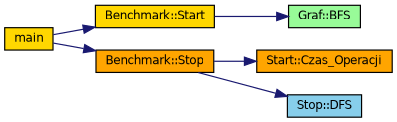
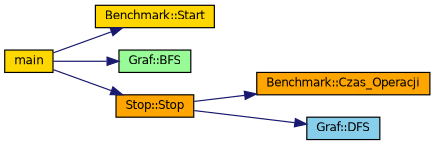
edge "Benchmark::Start" -> "Graf::BFS": now "main" -> "Graf::BFS"
node "Benchmark::Stop": label "Benchmark::Stop" -> "Stop::Stop"
node "Start::Czas_Operacji": label "Start::Czas_Operacji" -> "Benchmark::Czas_Operacji"
node "Stop::DFS": label "Stop::DFS" -> "Graf::DFS"
